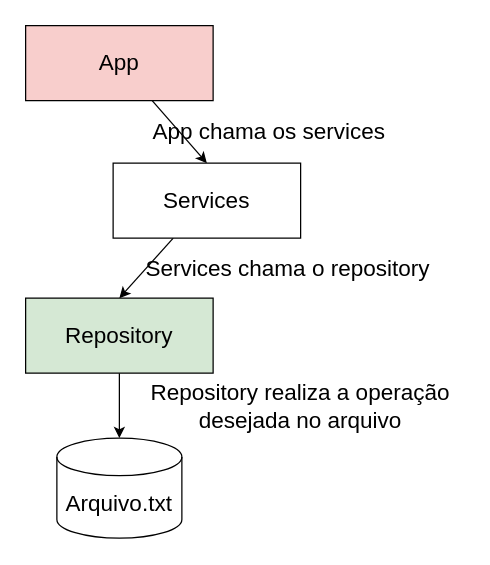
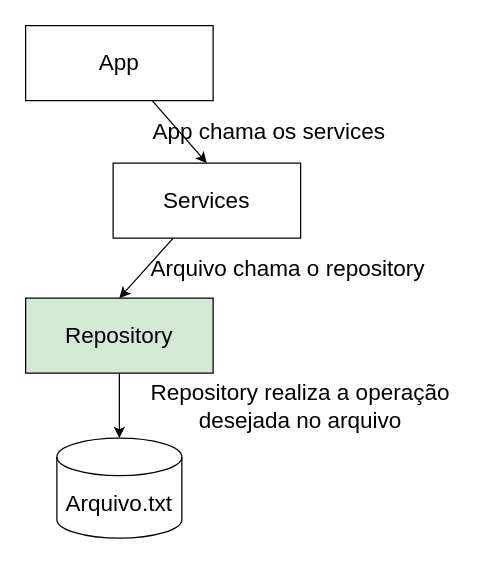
node "App": fillcolor #f8cecc -> #ffffff
node "Services chama o repository": label "Services chama o repository" -> "Arquivo chama o repository"
